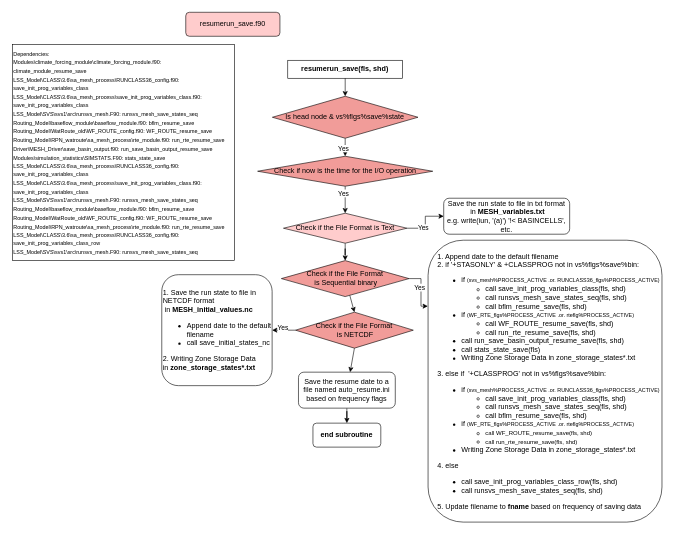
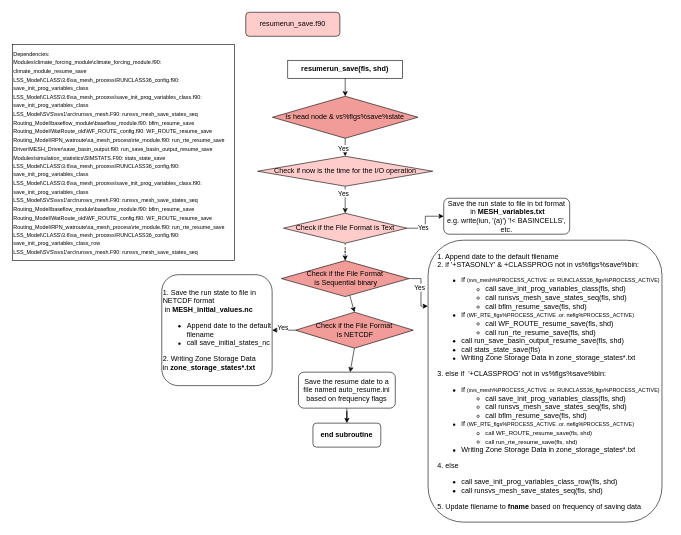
node "resumerun_save.f90": moved (233, 24) -> (293, 24)
node "Check if now is the time for the I/O operation": fillcolor #f19c99 -> #ffcccc
edge "Check if the File Format is Text" -> "Check if the File Format is Sequential binary": style solid -> dashed
